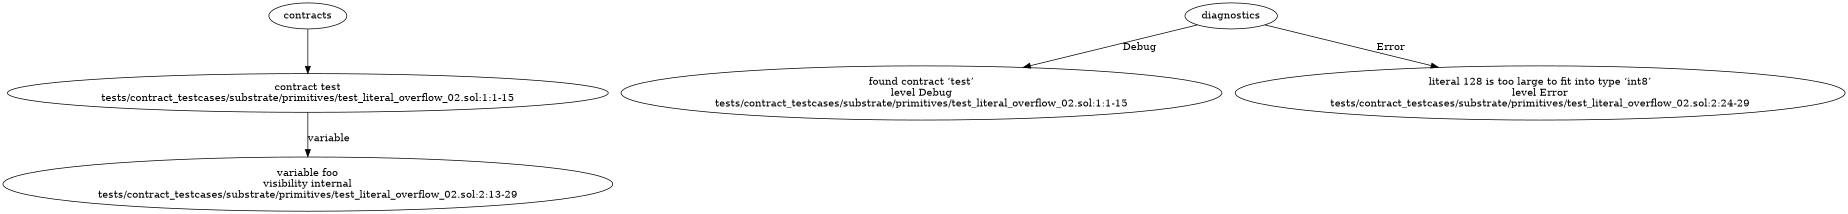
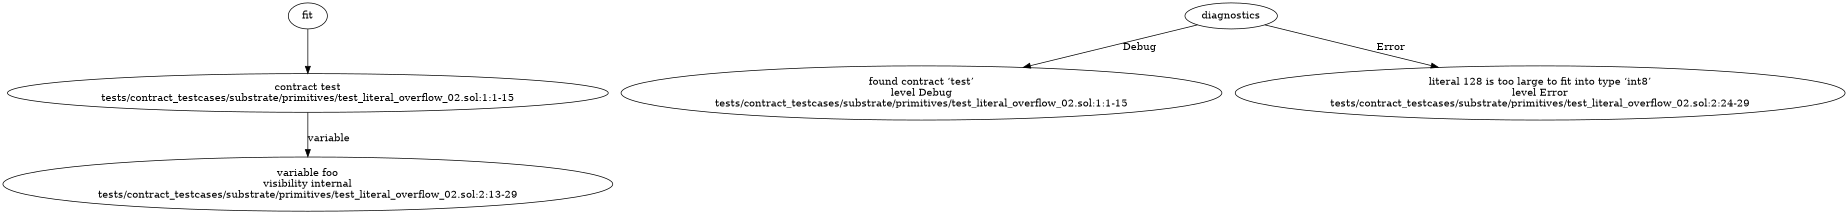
node "contracts": label "contracts" -> "fit"
